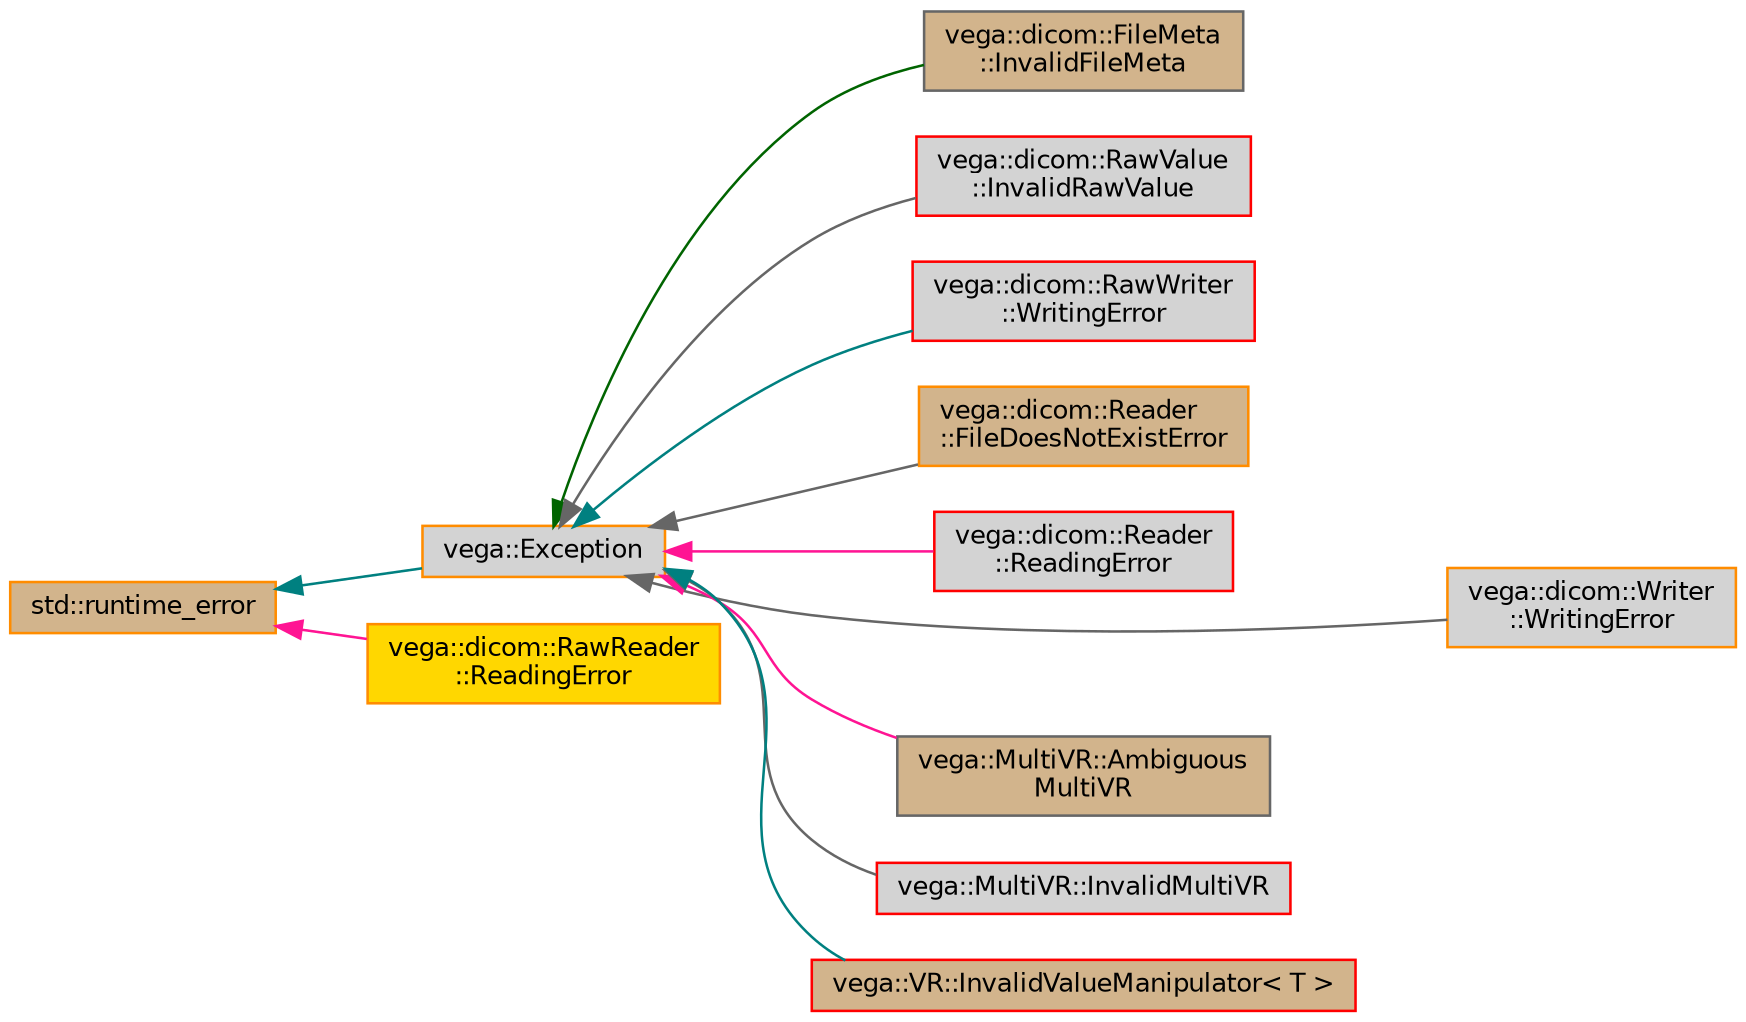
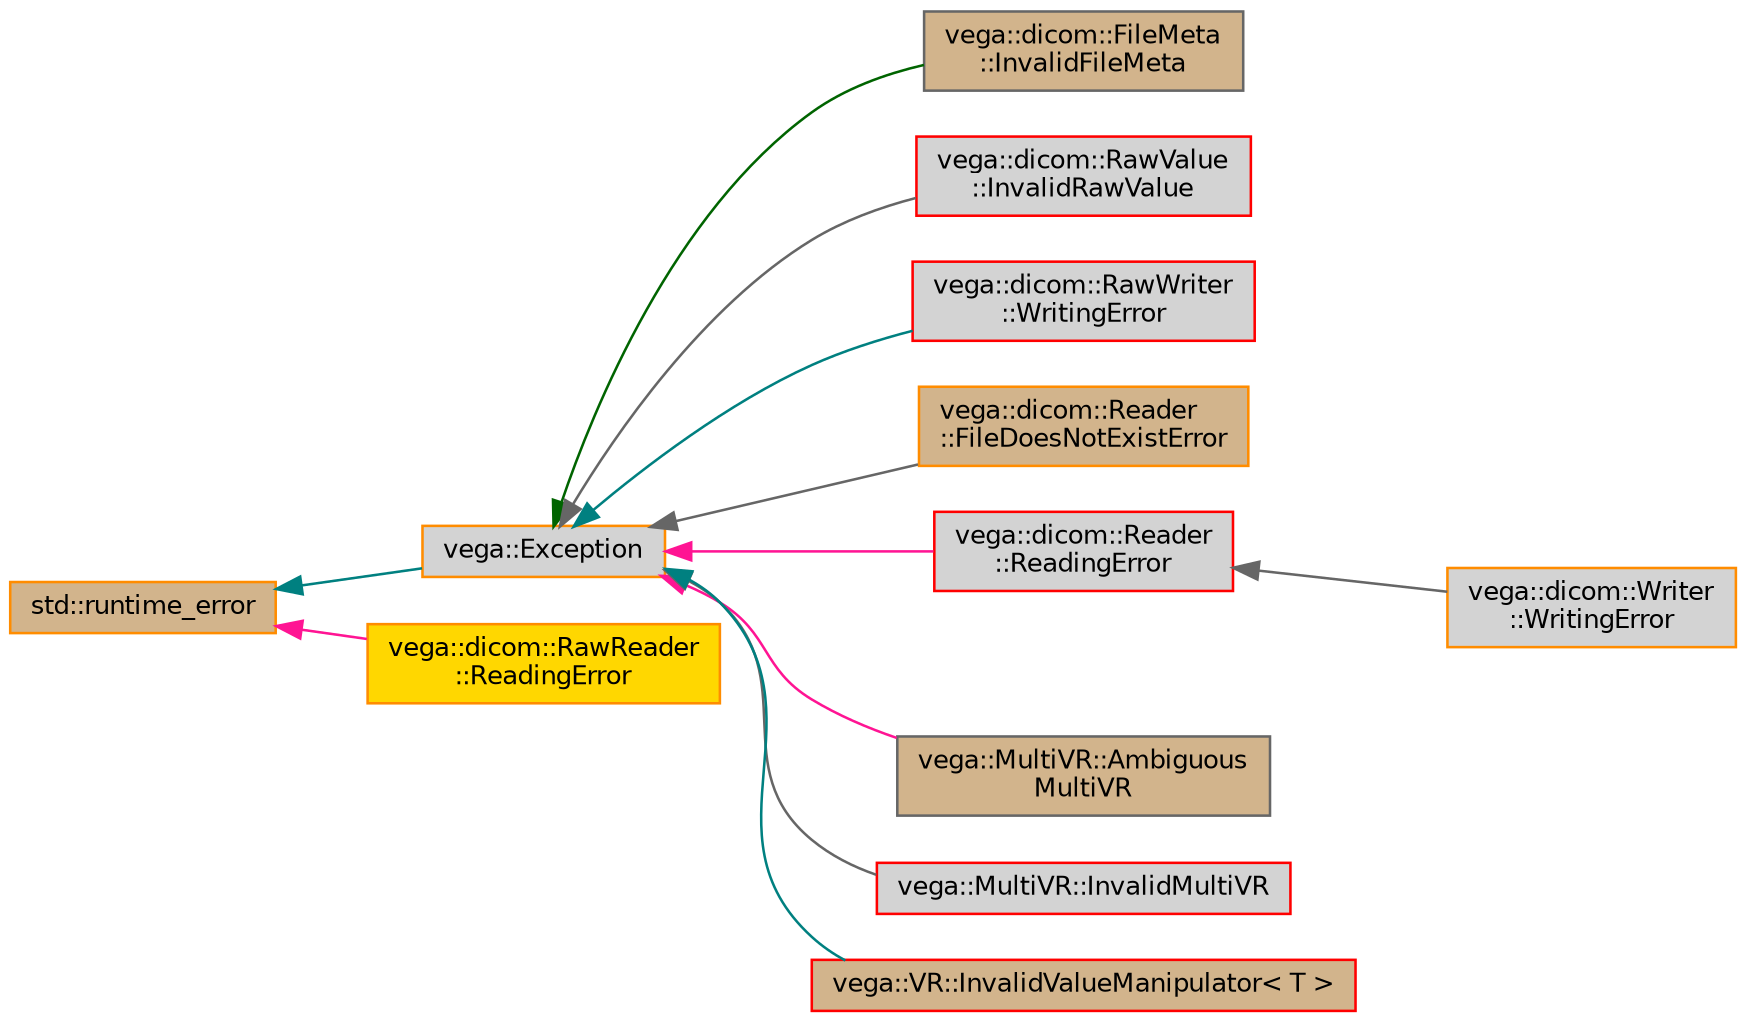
edge "vega::dicom::Writer ::WritingError" -> "vega::Exception": now "vega::dicom::Writer ::WritingError" -> "vega::dicom::Reader ::ReadingError"
